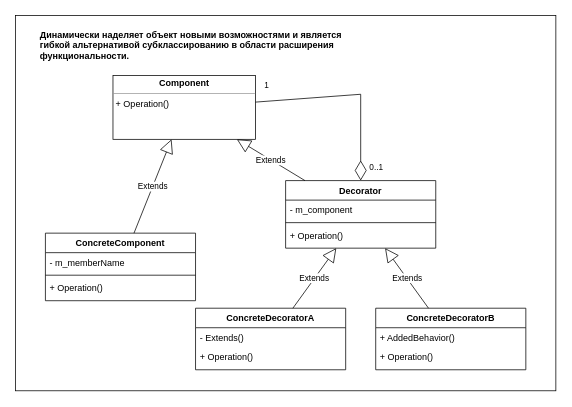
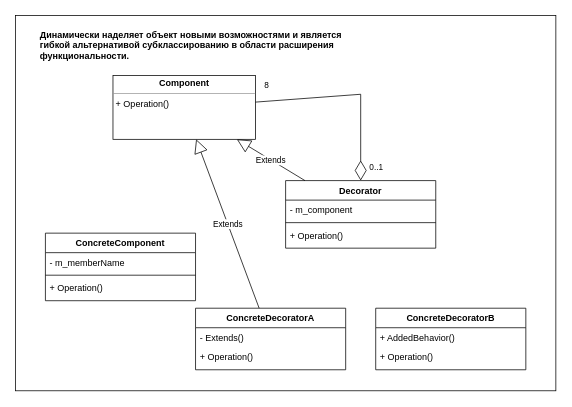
node "1": label "1" -> "8"
edge "ConcreteComponent" -> "Component + Operation()": removed, label "Extends"
edge "ConcreteDecoratorA" -> "Decorator": now "ConcreteDecoratorA" -> "Component + Operation()"
edge "ConcreteDecoratorB" -> "Decorator": removed, label "Extends"
